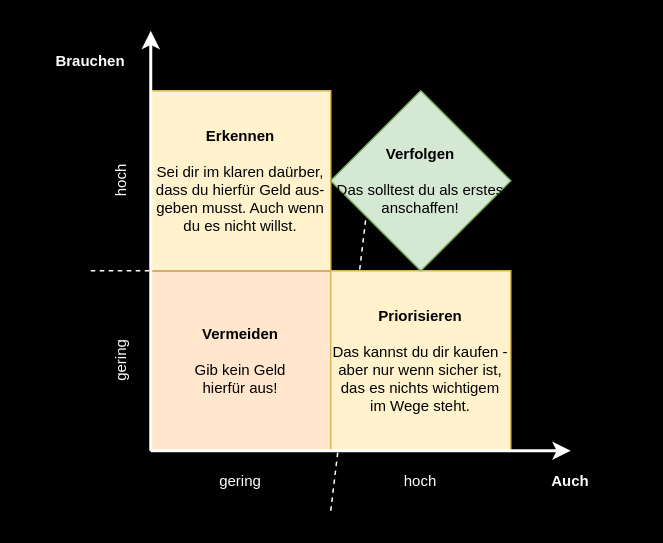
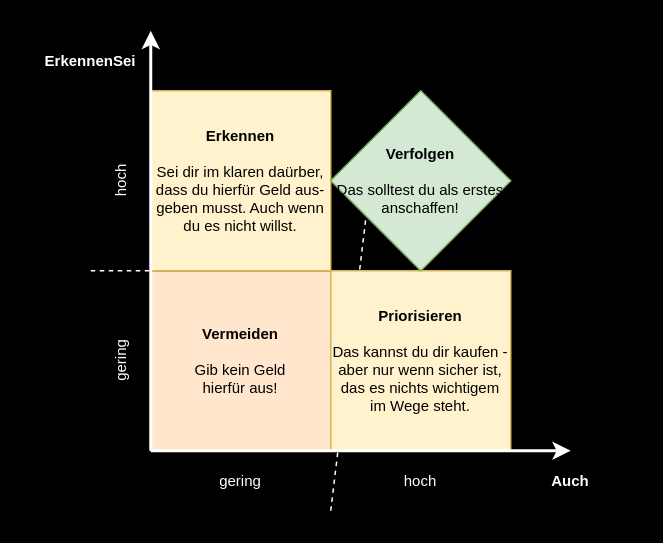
node "Brauchen": label "Brauchen" -> "ErkennenSei"
